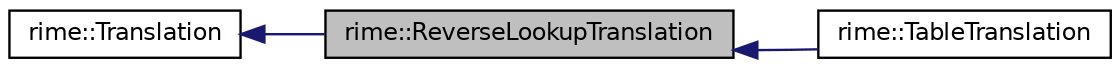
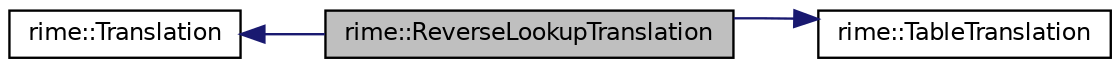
edge "rime::TableTranslation" -> "rime::ReverseLookupTranslation": reversed
